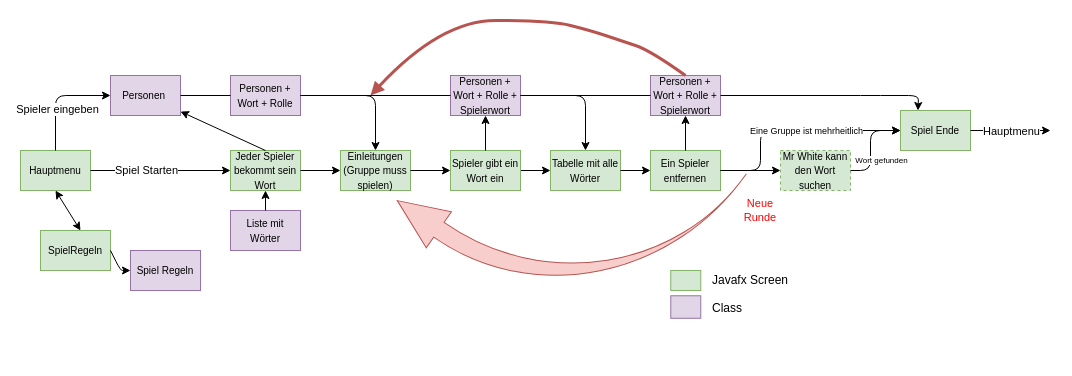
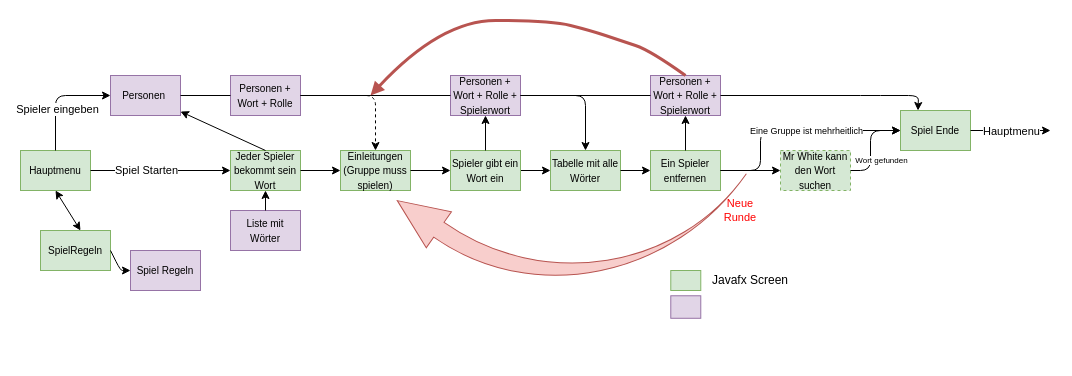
edge "Personen + Wort + Rolle" -> "Einleitungen (Gruppe muss spielen)": style solid -> dashed
node "Neue Runde": moved (761, 211) -> (741, 211)
node "Class": removed
